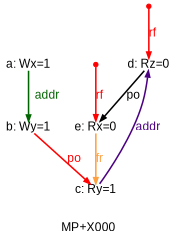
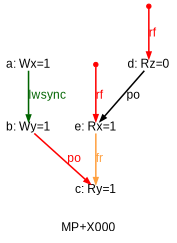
edge "a: Wx=1" -> "b: Wy=1": label "addr" -> "lwsync"
node "e: Rx=0": label "e: Rx=0" -> "e: Rx=1"
edge "c: Ry=1" -> "d: Rz=0": removed, label "addr"
